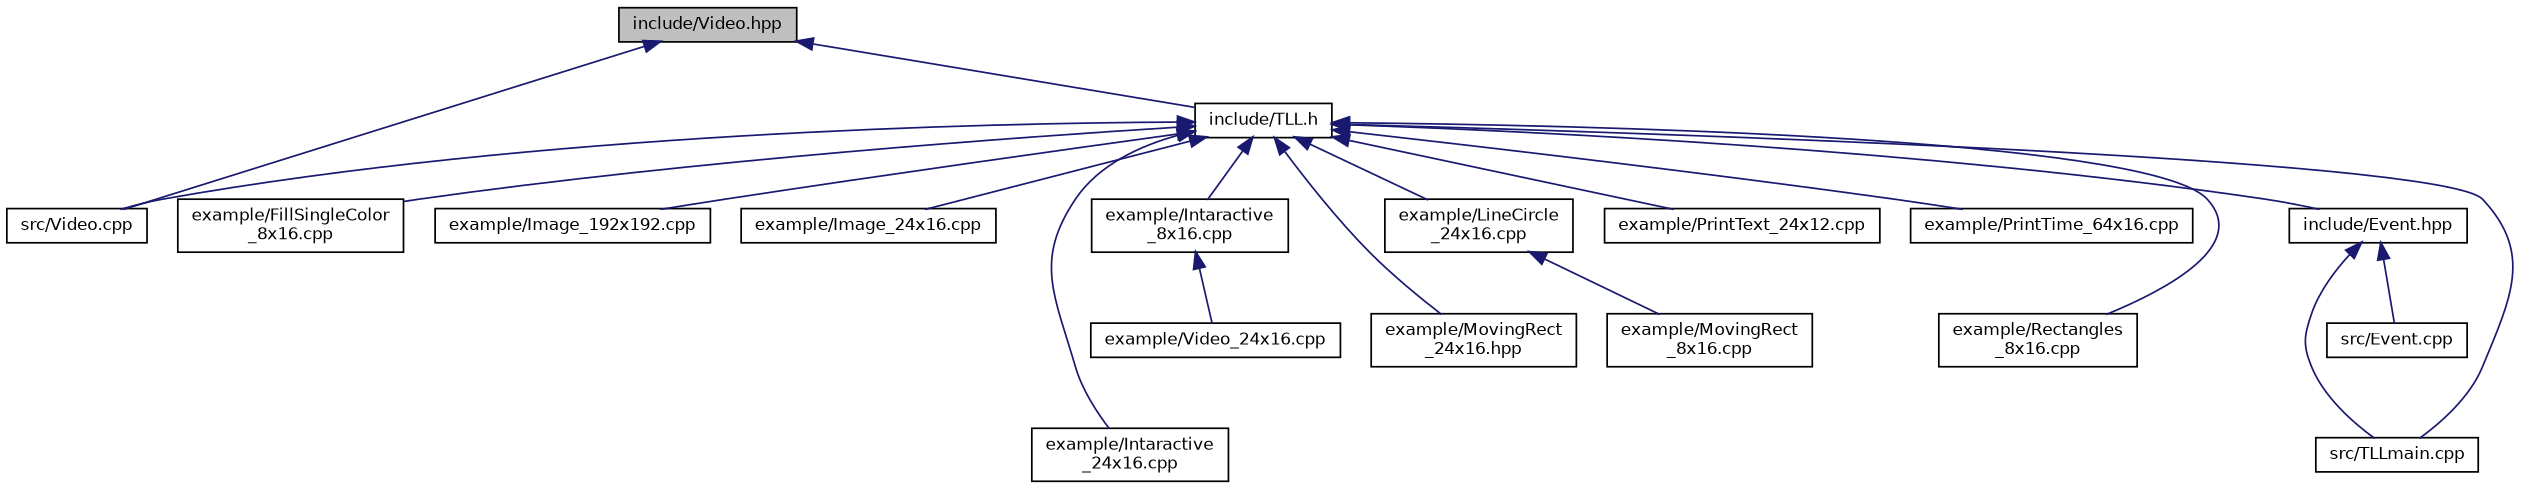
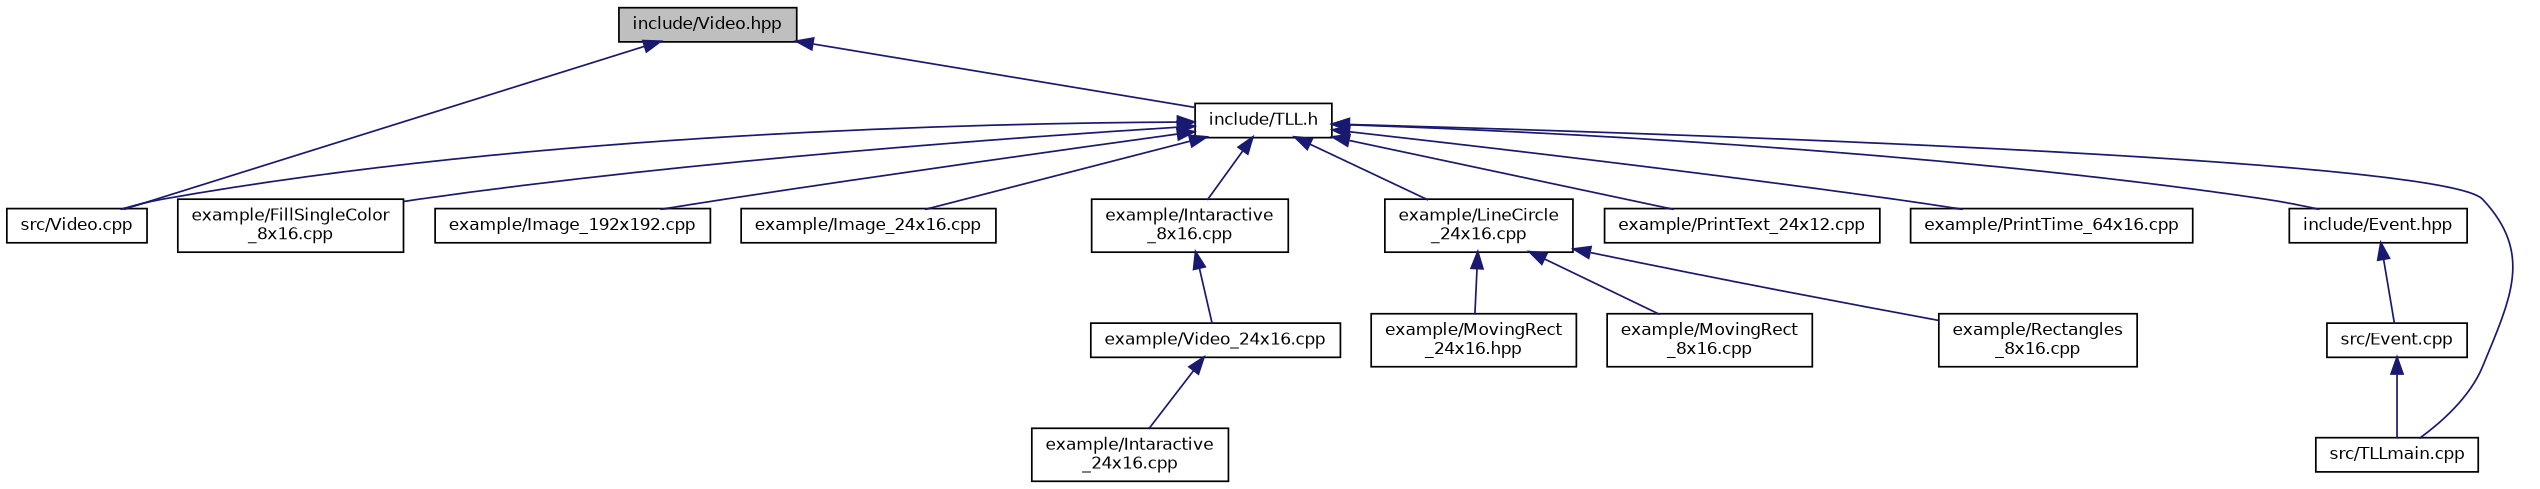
edge "example/Rectangles _8x16.cpp" -> "include/TLL.h": now "example/Rectangles _8x16.cpp" -> "example/LineCircle _24x16.cpp"
edge "example/MovingRect _24x16.hpp" -> "include/TLL.h": now "example/MovingRect _24x16.hpp" -> "example/LineCircle _24x16.cpp"
edge "example/Intaractive _24x16.cpp" -> "include/TLL.h": now "example/Intaractive _24x16.cpp" -> "example/Video_24x16.cpp"
edge "src/TLLmain.cpp" -> "include/Event.hpp": now "src/TLLmain.cpp" -> "src/Event.cpp"
